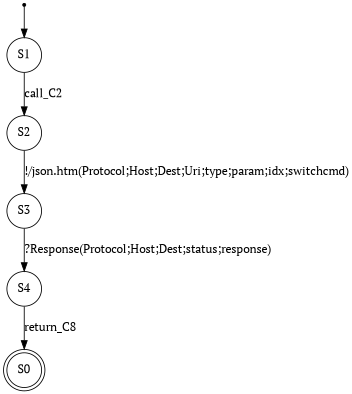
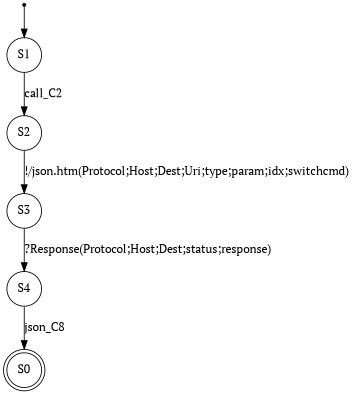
edge "S4" -> "S0": label "return_C8" -> "json_C8"
